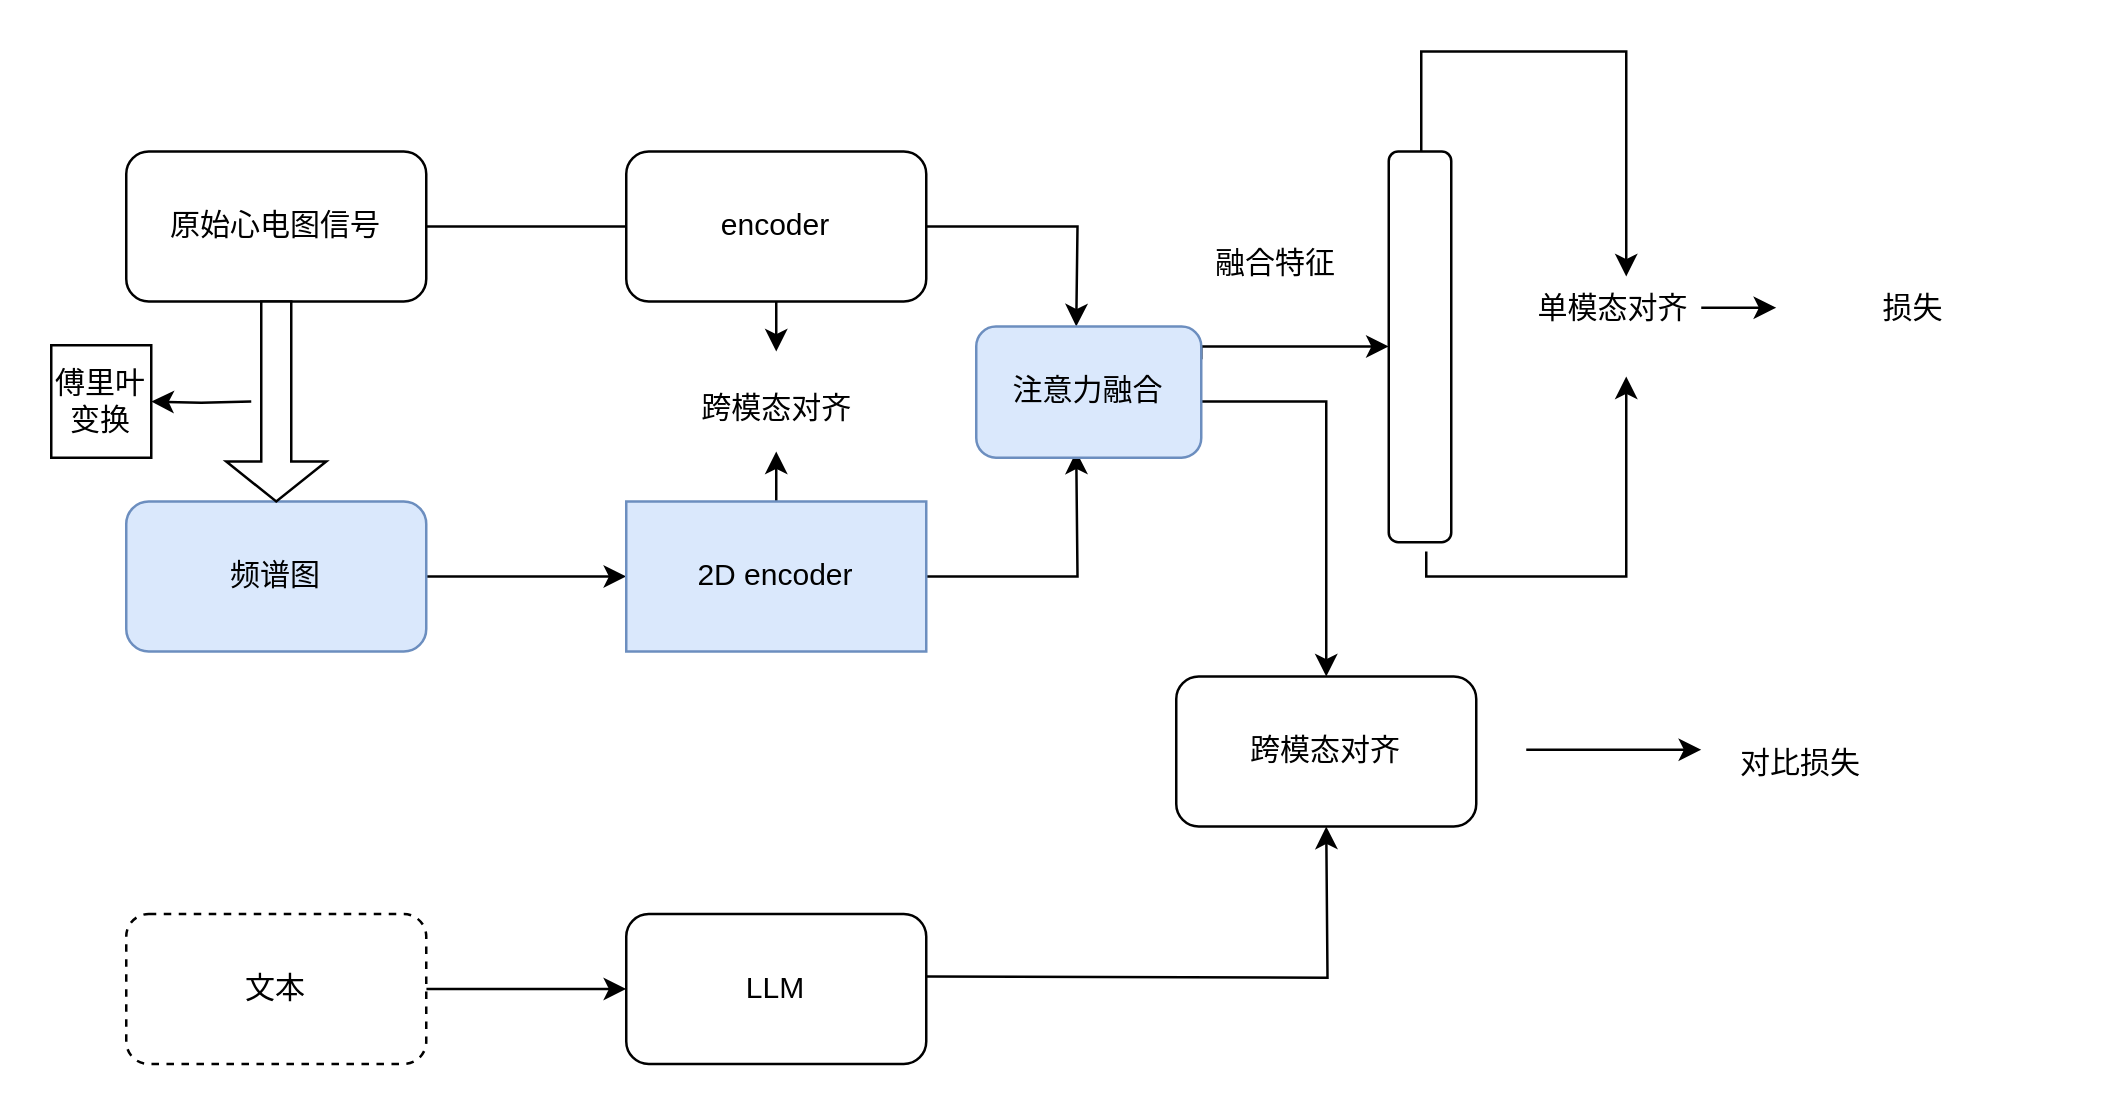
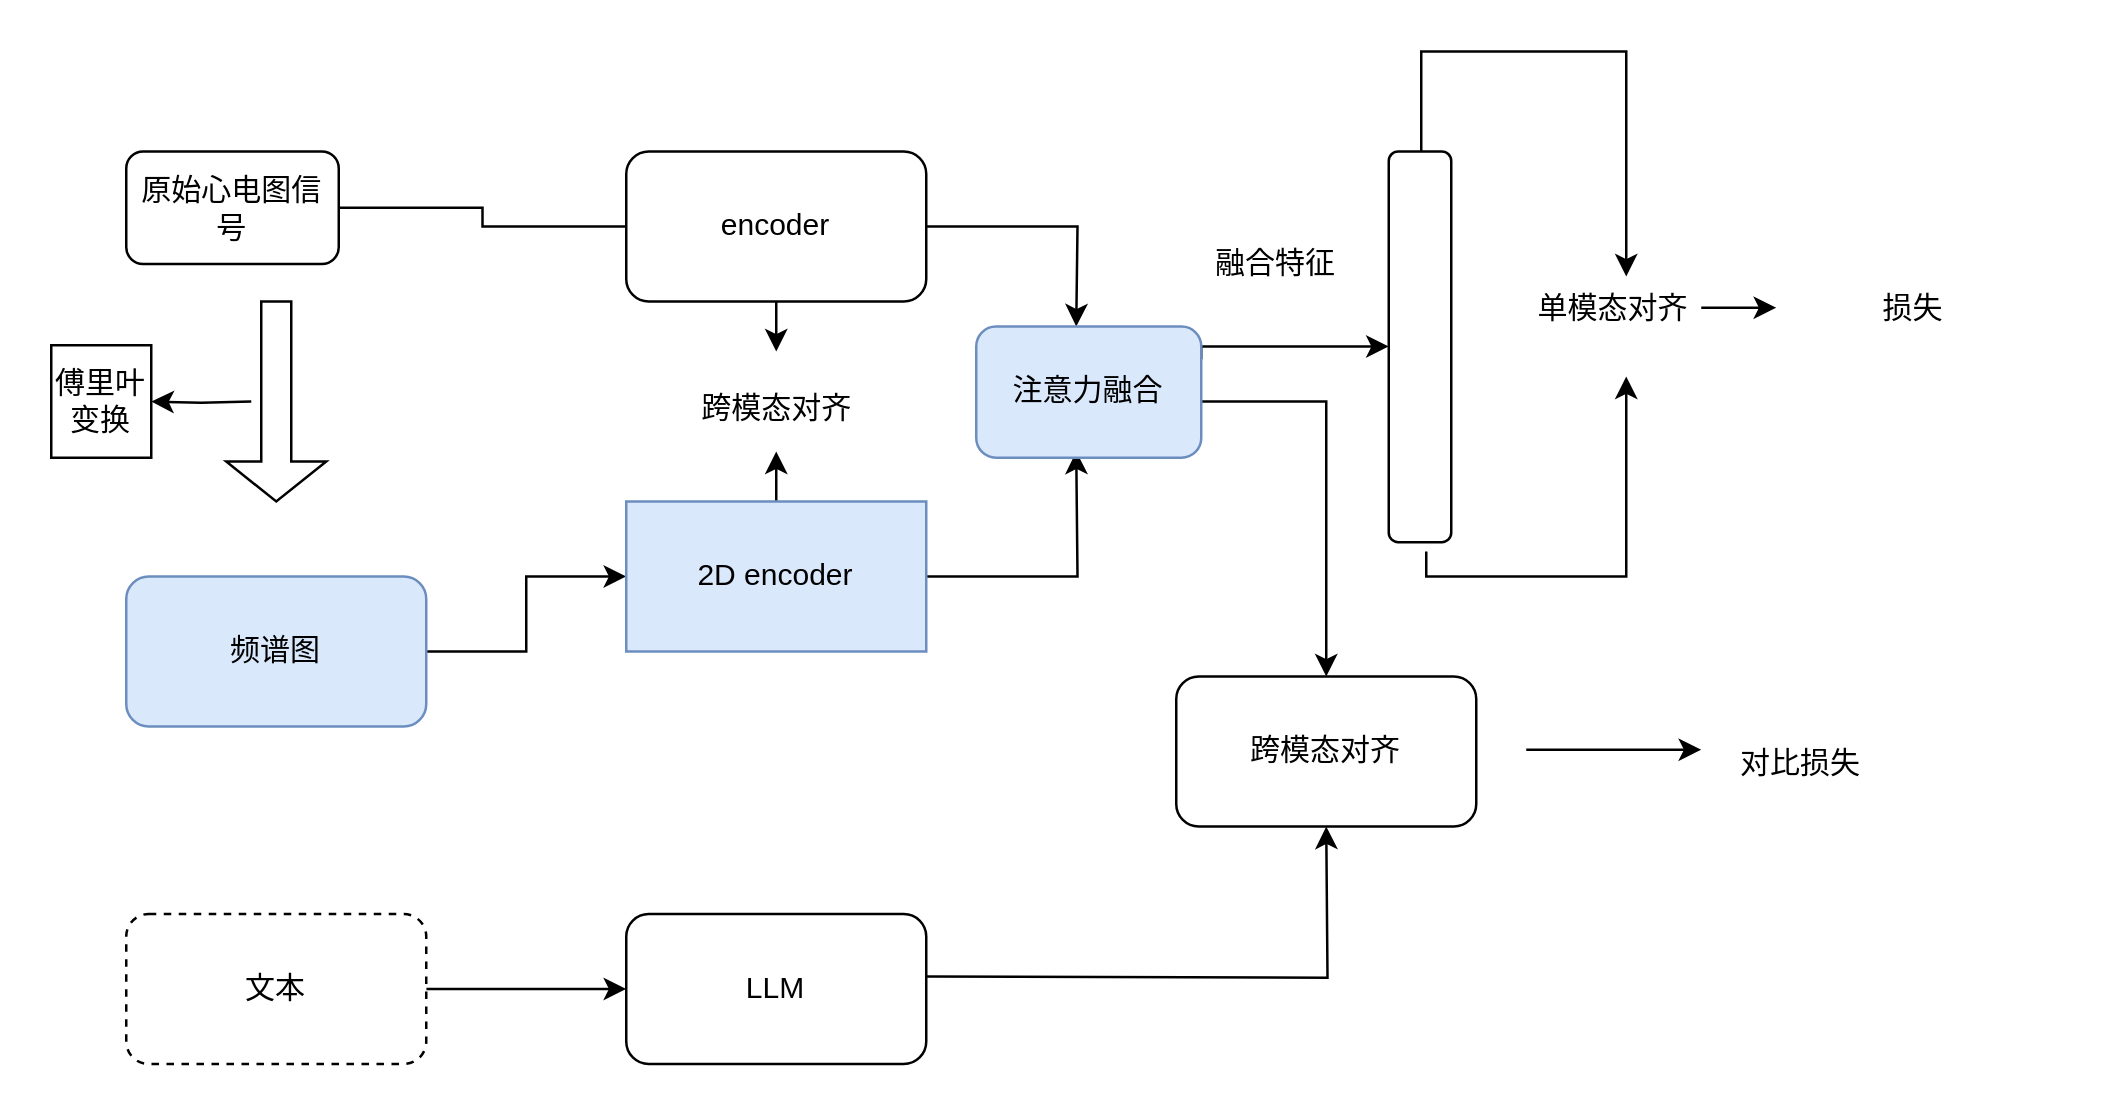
node "原始心电图信号": size 300x150 -> 213x113
node "频谱图": moved (276, 576) -> (276, 651)
